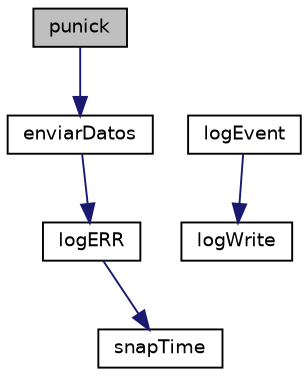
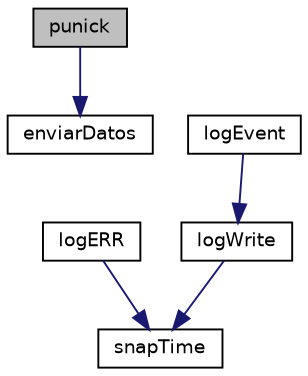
edge "enviarDatos" -> "logERR": removed
edge "logWrite" -> "snapTime": added
